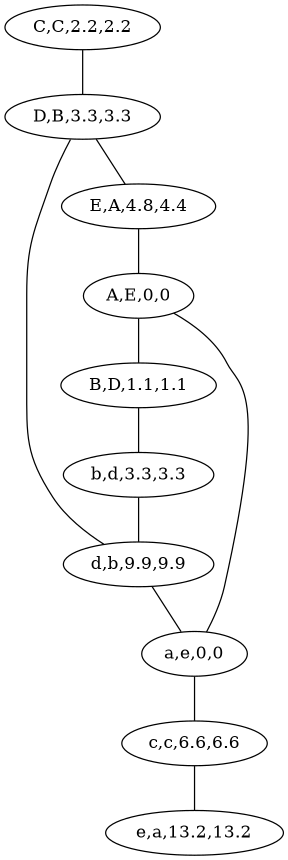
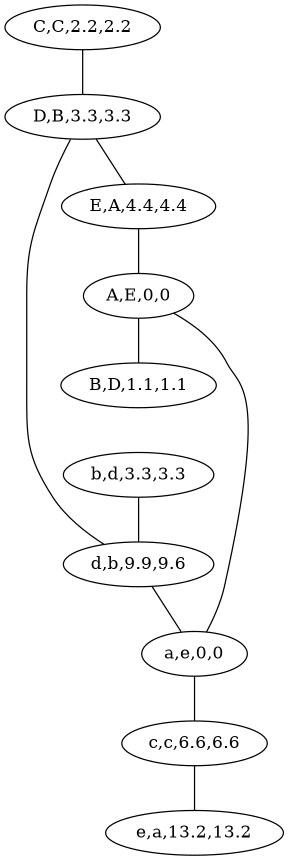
node "E,A,4.8,4.4": label "E,A,4.8,4.4" -> "E,A,4.4,4.4"
edge "B,D,1.1,1.1" -- "b,d,3.3,3.3": removed
node "d,b,9.9,9.9": label "d,b,9.9,9.9" -> "d,b,9.9,9.6"
